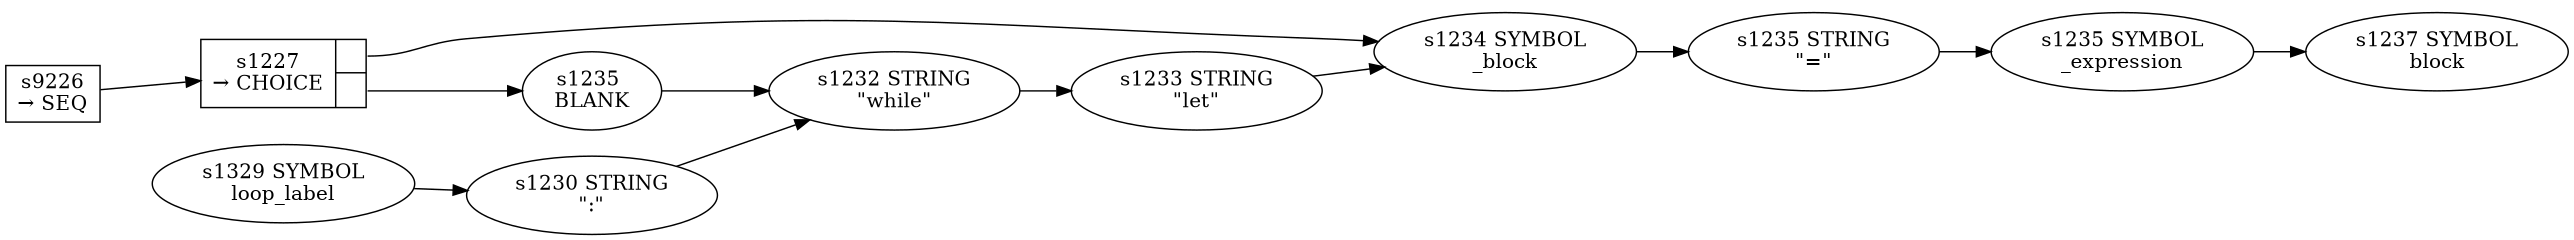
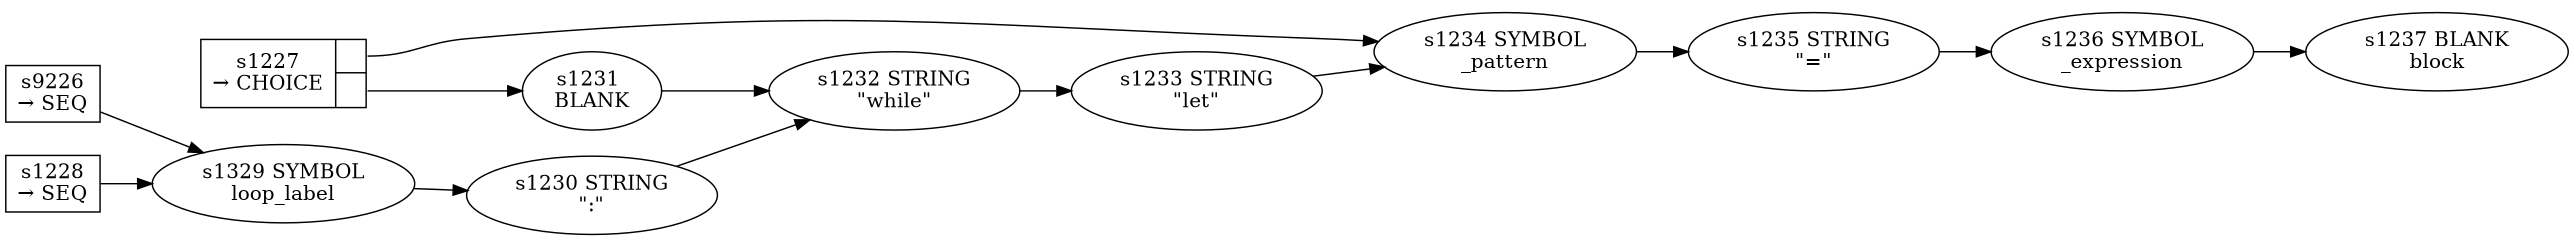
node "s1234 SYMBOL _block": label "s1234 SYMBOL _block" -> "s1234 SYMBOL _pattern"
node "s1235 SYMBOL _expression": label "s1235 SYMBOL _expression" -> "s1236 SYMBOL _expression"
node "s1237 SYMBOL block": label "s1237 SYMBOL block" -> "s1237 BLANK block"
edge "s9226 → SEQ" -> "s1227": now "s9226 → SEQ" -> "s1329 SYMBOL loop_label"
node "s1235 BLANK": label "s1235 BLANK" -> "s1231 BLANK"
node "s1228 → SEQ": added
